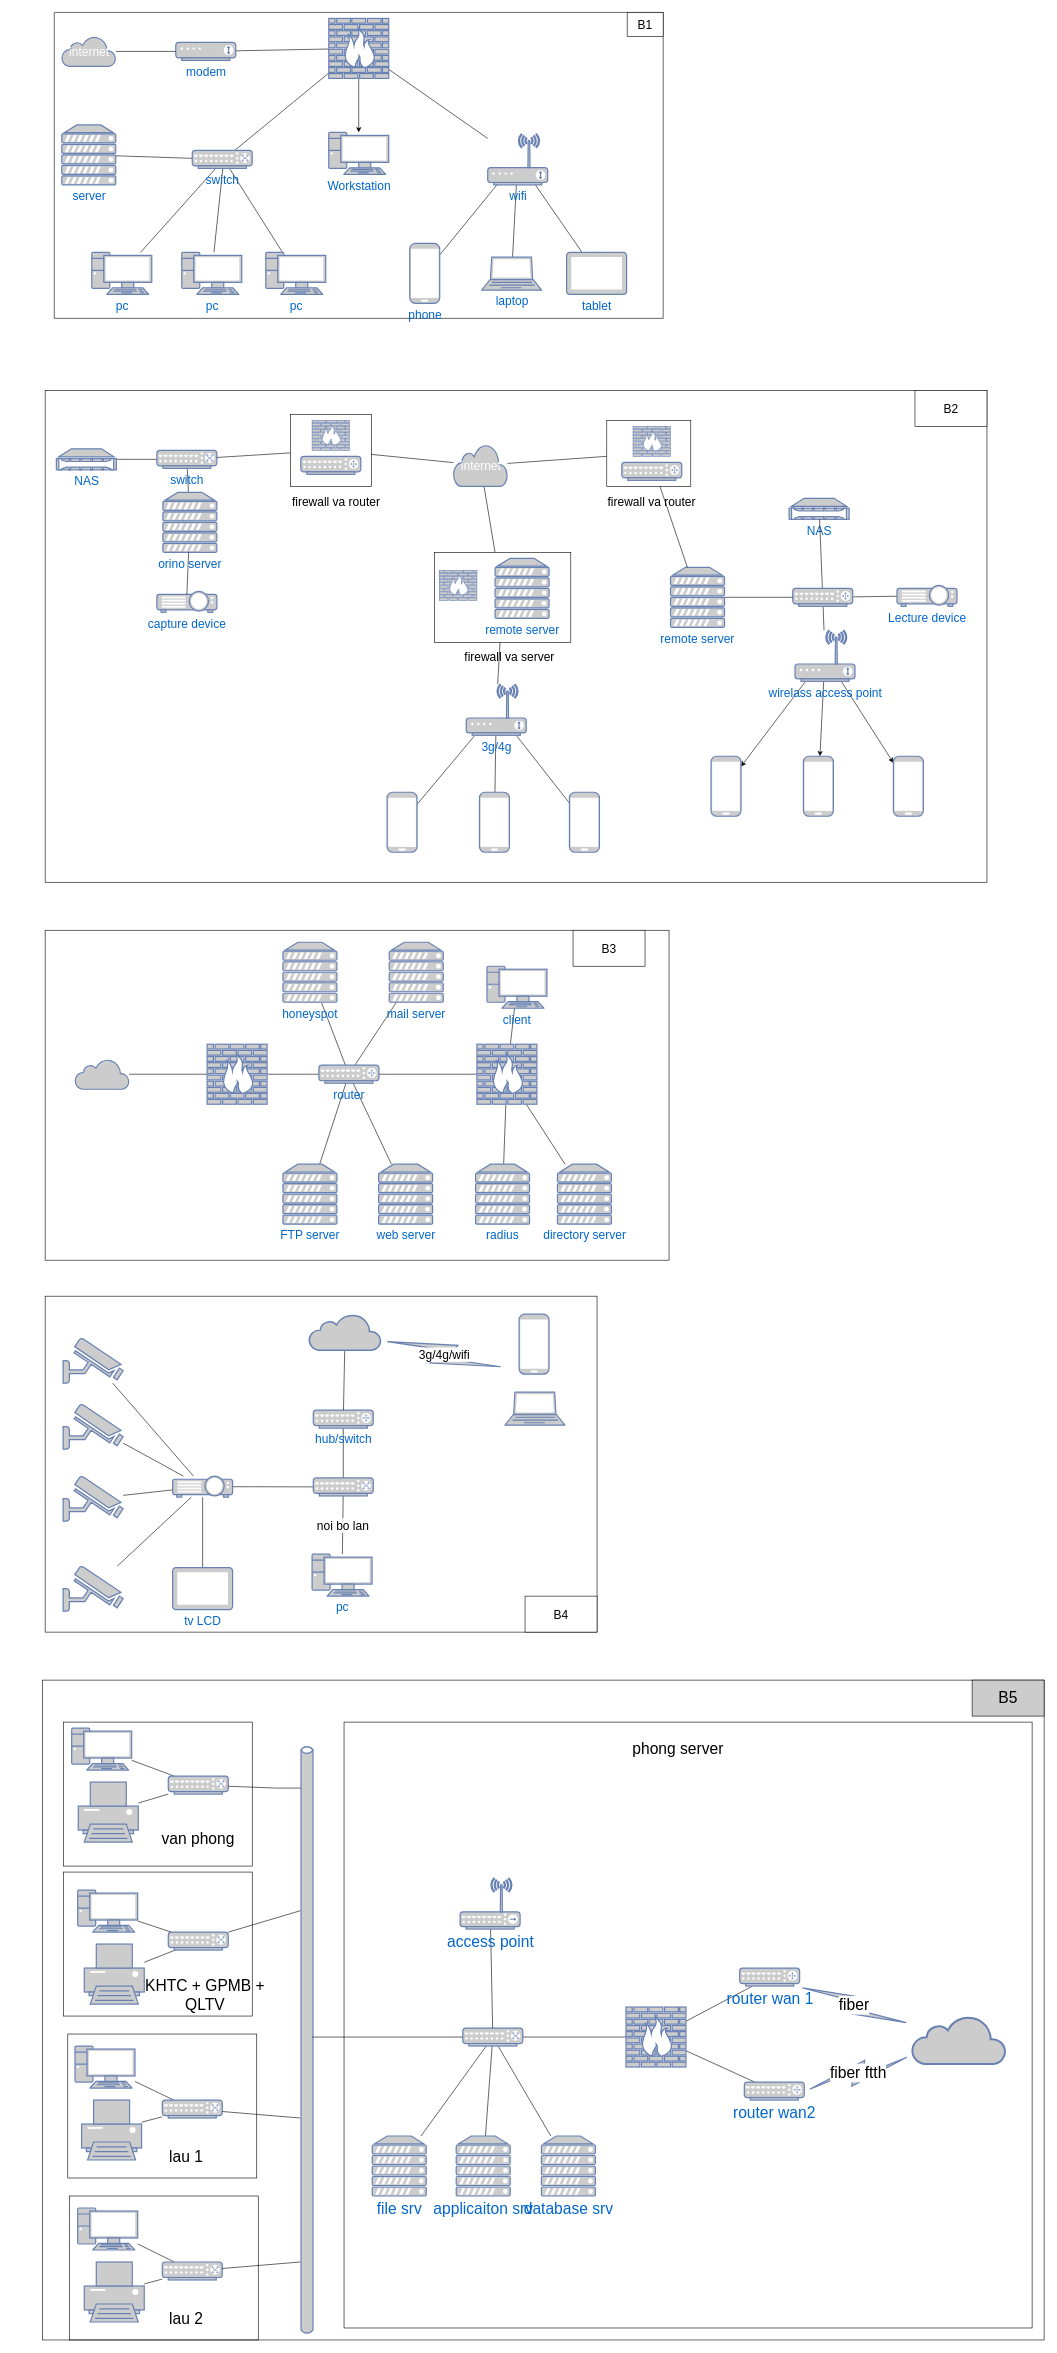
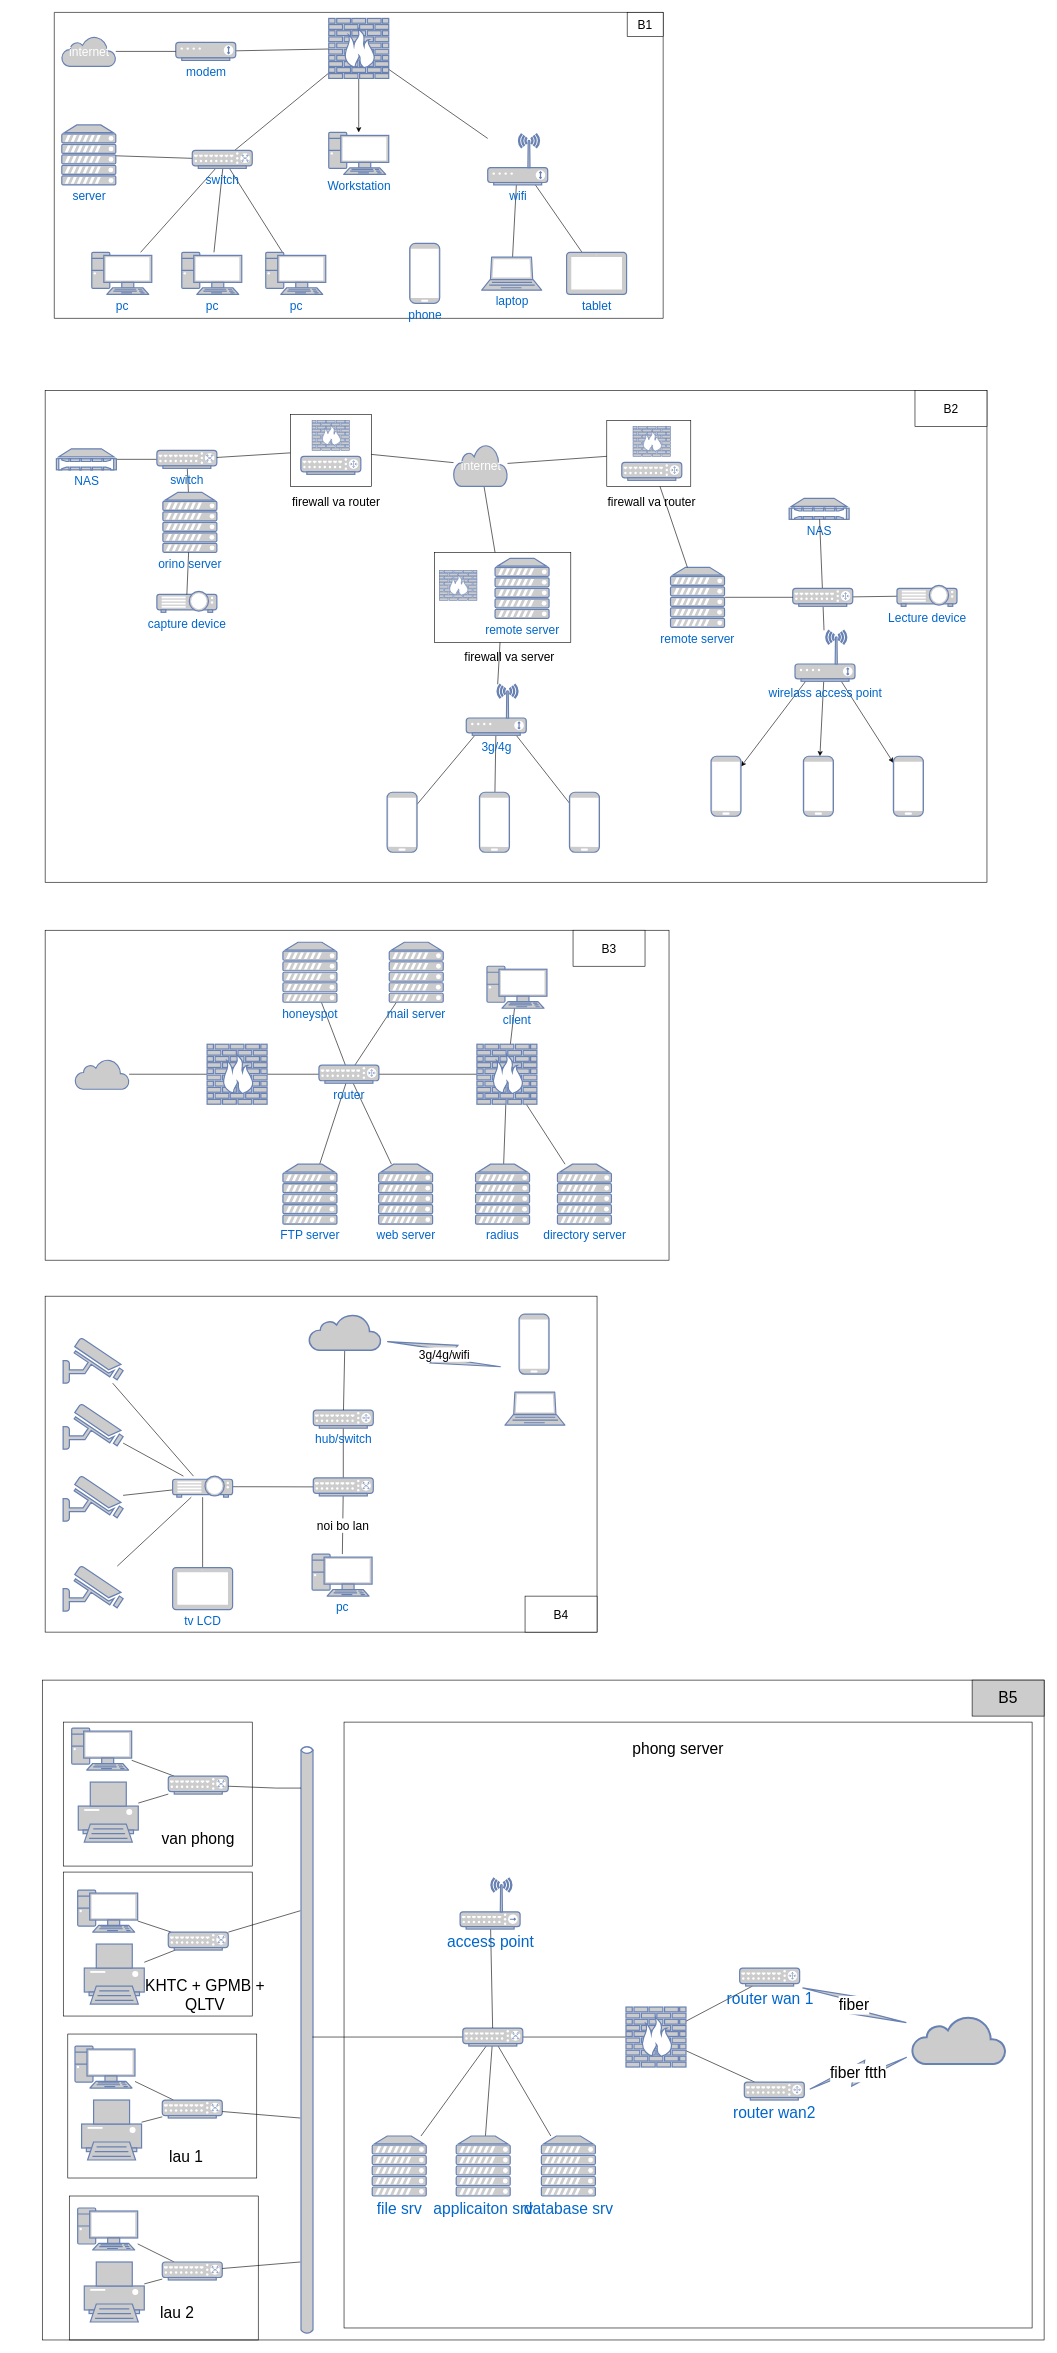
edge "wifi" -- "phone": removed
node "lau 2": moved (186, 2319) -> (177, 2313)
